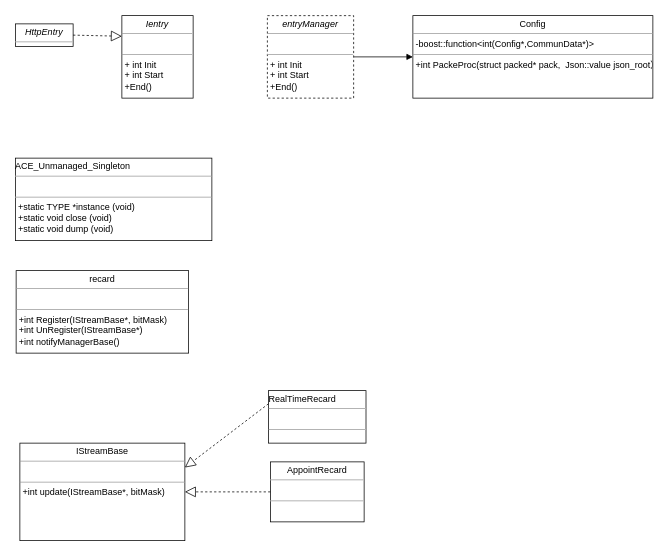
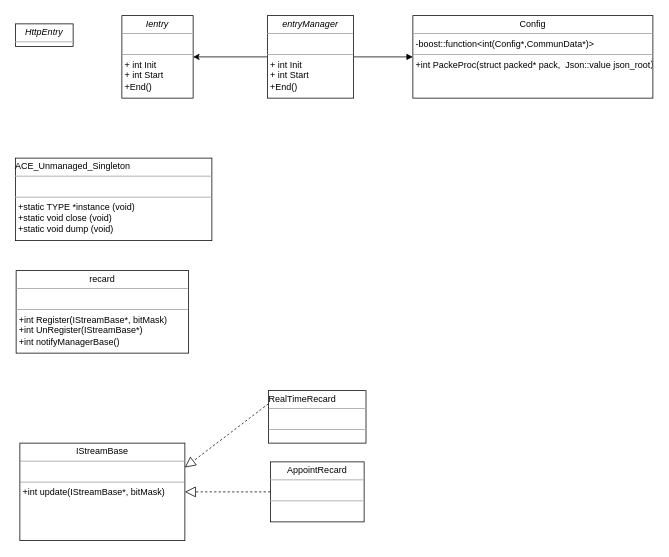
edge "HttpEntry" -> "Ientry + int Init + int Start +End()": removed
edge "entryManager + int Init + int Start +End()" -> "Ientry + int Init + int Start +End()": added
node "entryManager + int Init + int Start +End()": style dashed -> solid
